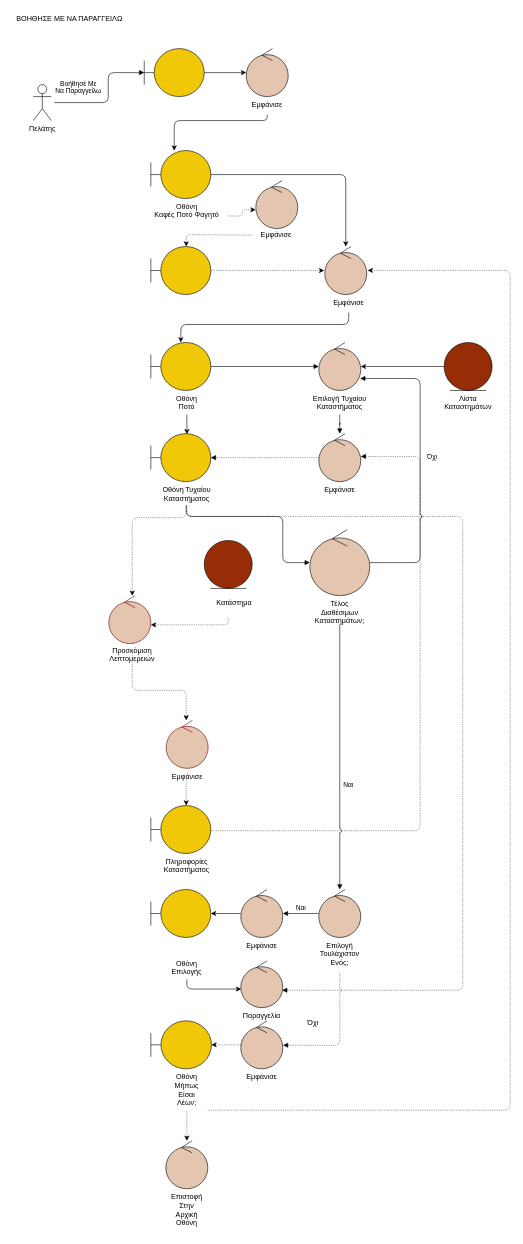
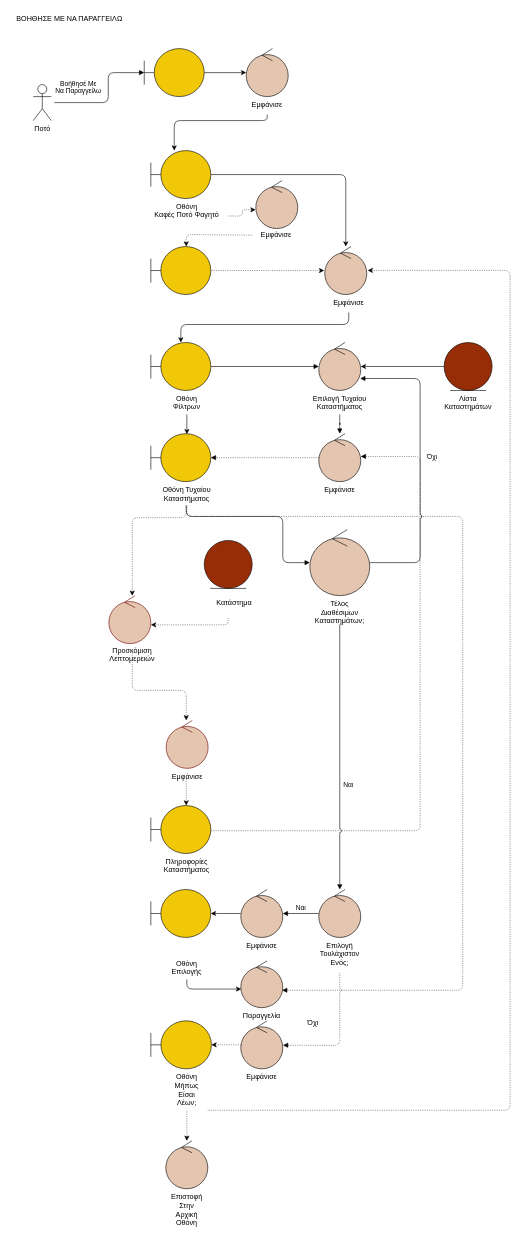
node "Πελάτης": label "Πελάτης" -> "Ποτό"
node "ΟθόνηΠοτό": label "ΟθόνηΠοτό" -> "ΟθόνηΦίλτρων"
